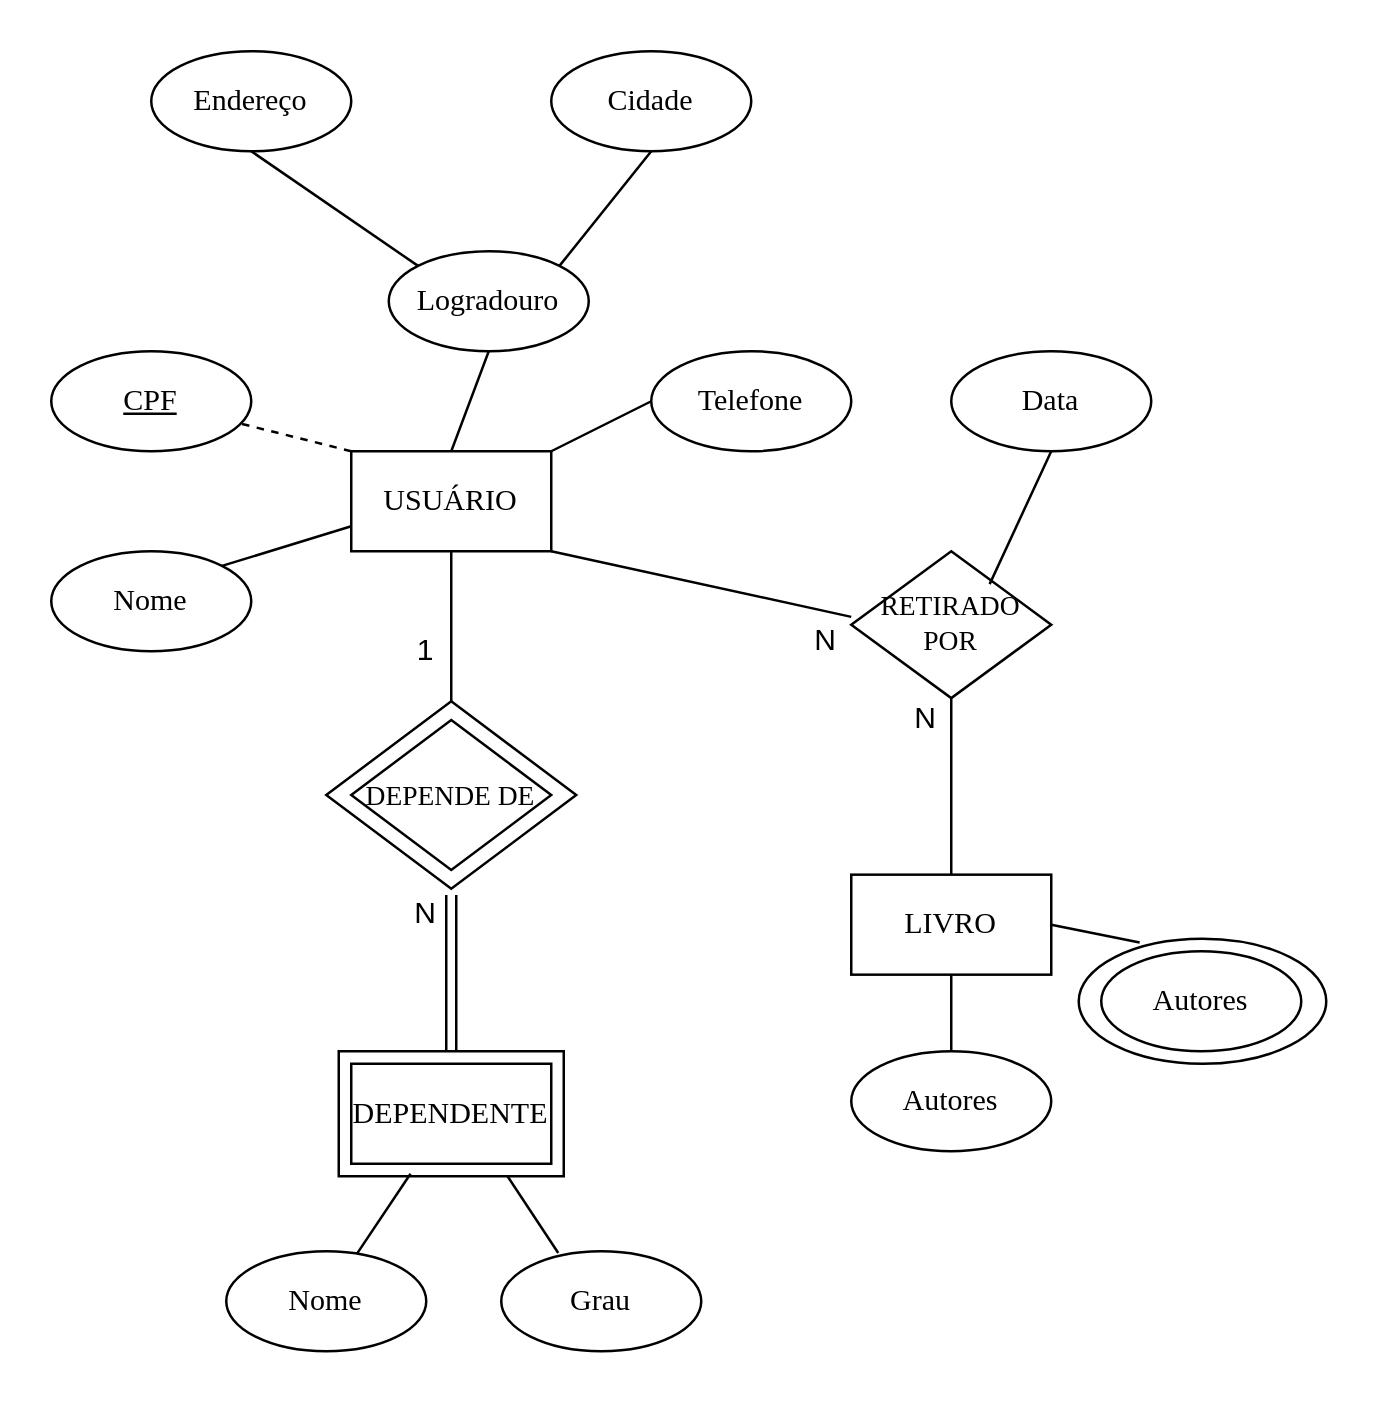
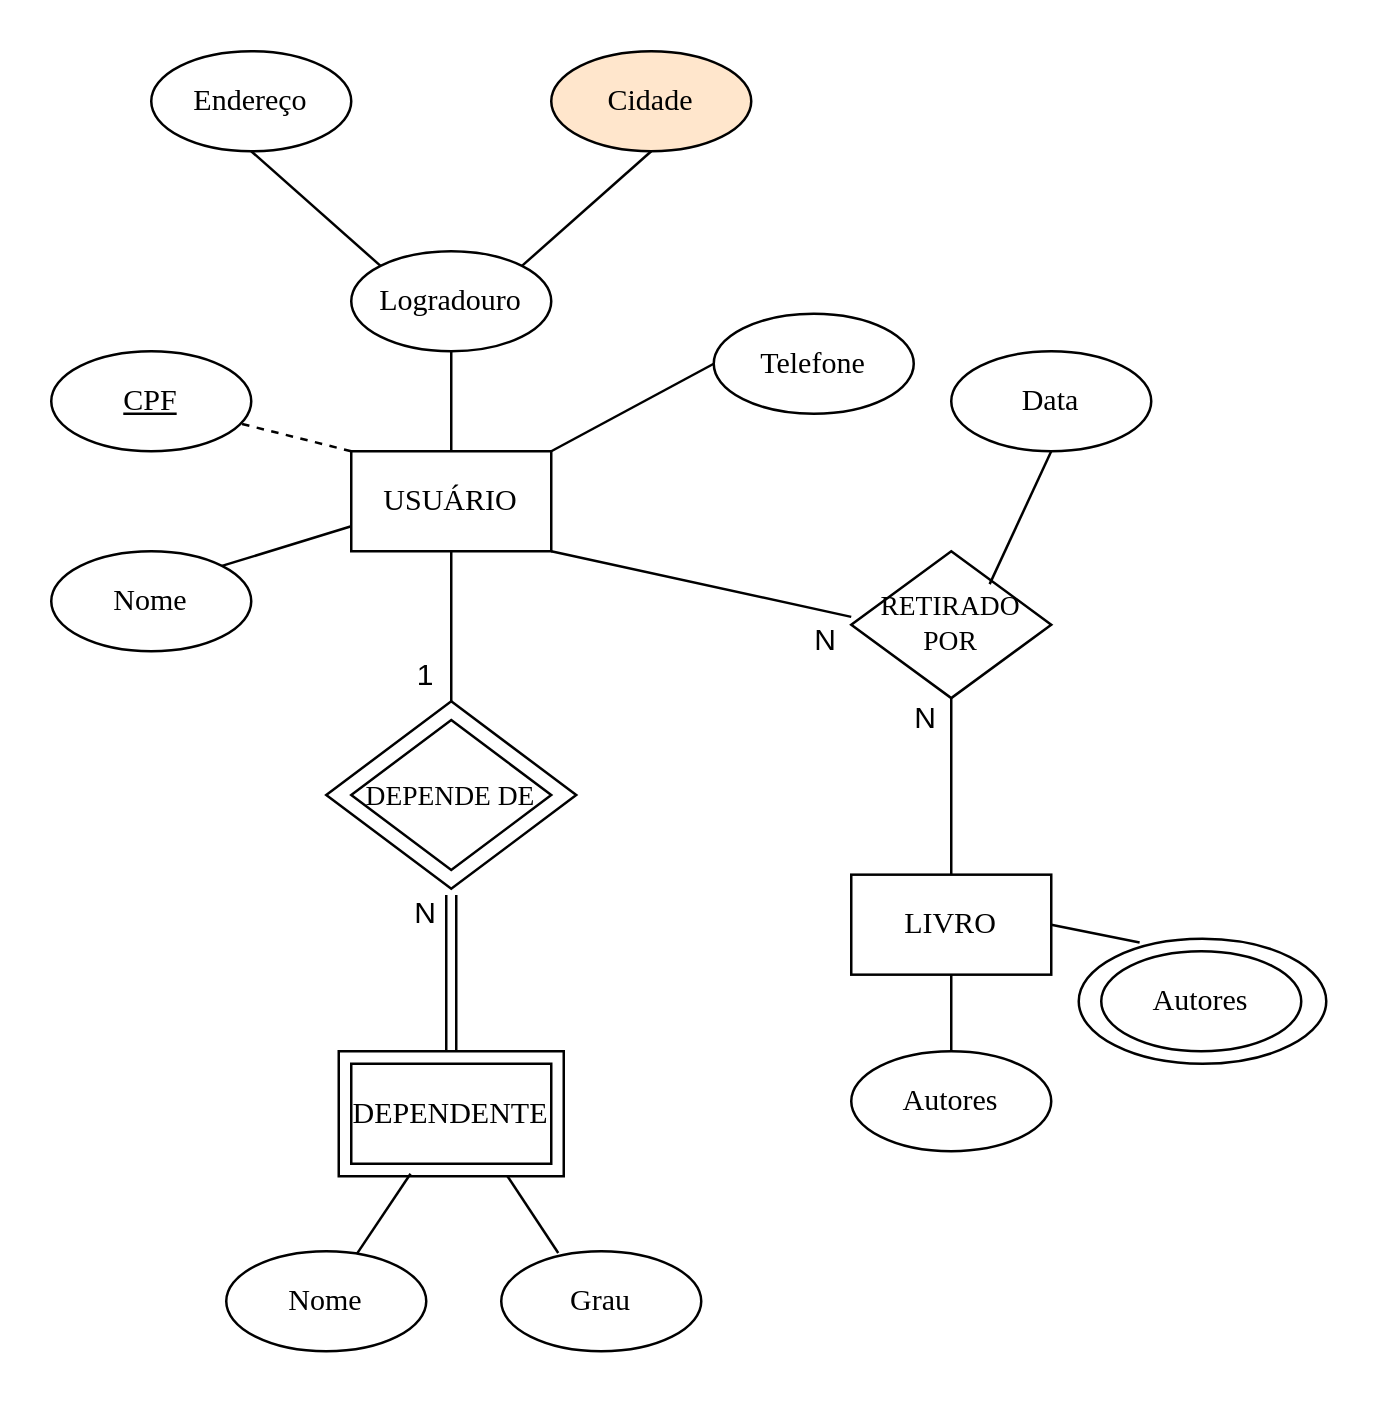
node "Cidade": fillcolor #ffffff -> #ffe6cc
node "Logradouro": moved (489, 301) -> (451, 301)
node "Telefone": moved (751, 401) -> (814, 364)
node "1": moved (426, 651) -> (426, 676)
